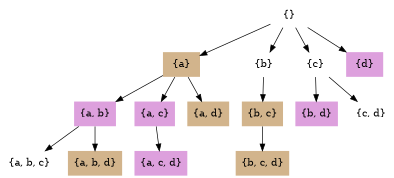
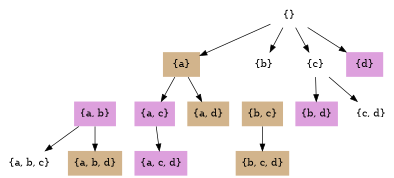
edge "{b}" -> "{b, c}": removed
edge "{a}" -> "{a, b}": removed
